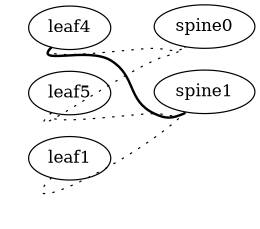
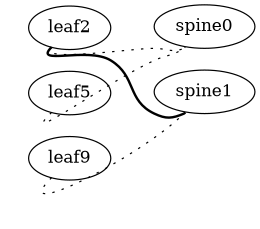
node "leaf4": label "leaf4" -> "leaf2"
edge "spine1" -- "leaf5": removed
node "leaf1": label "leaf1" -> "leaf9"
